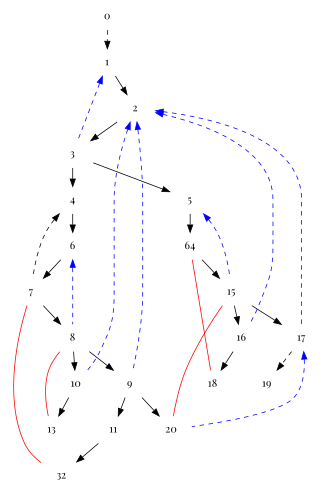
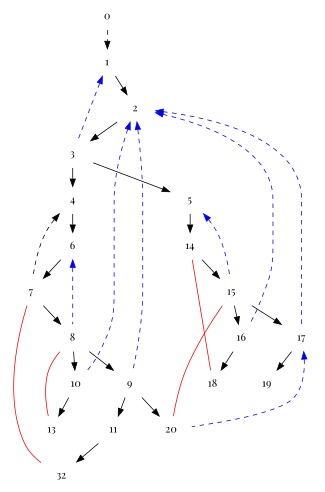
node "64": label "64" -> "14"
edge "17" -> "19": style dashed -> solid
